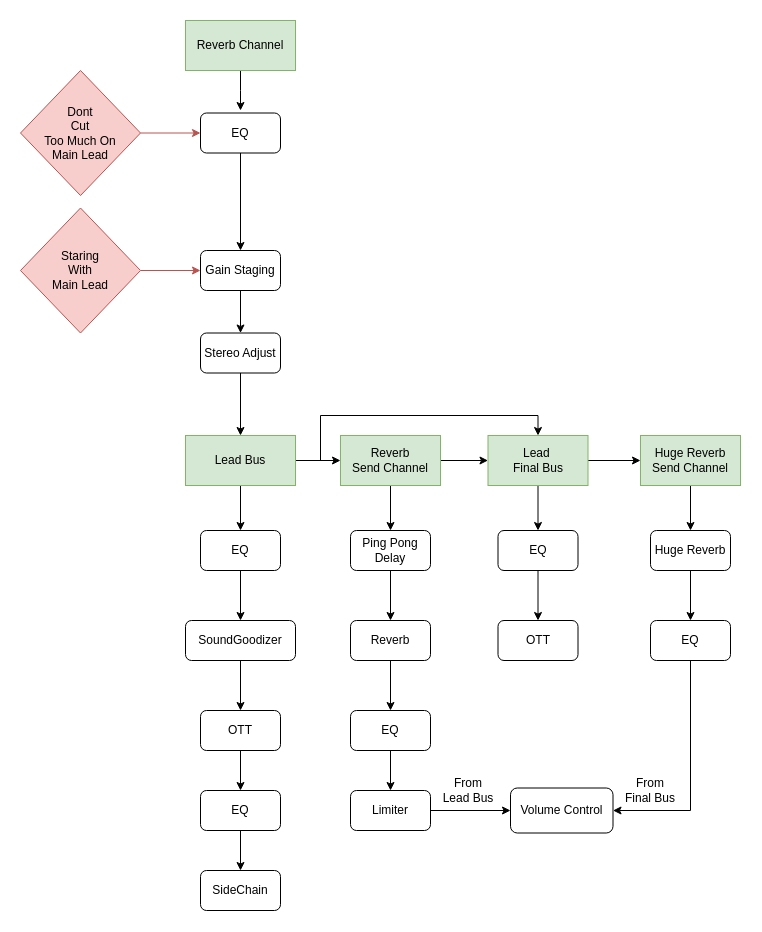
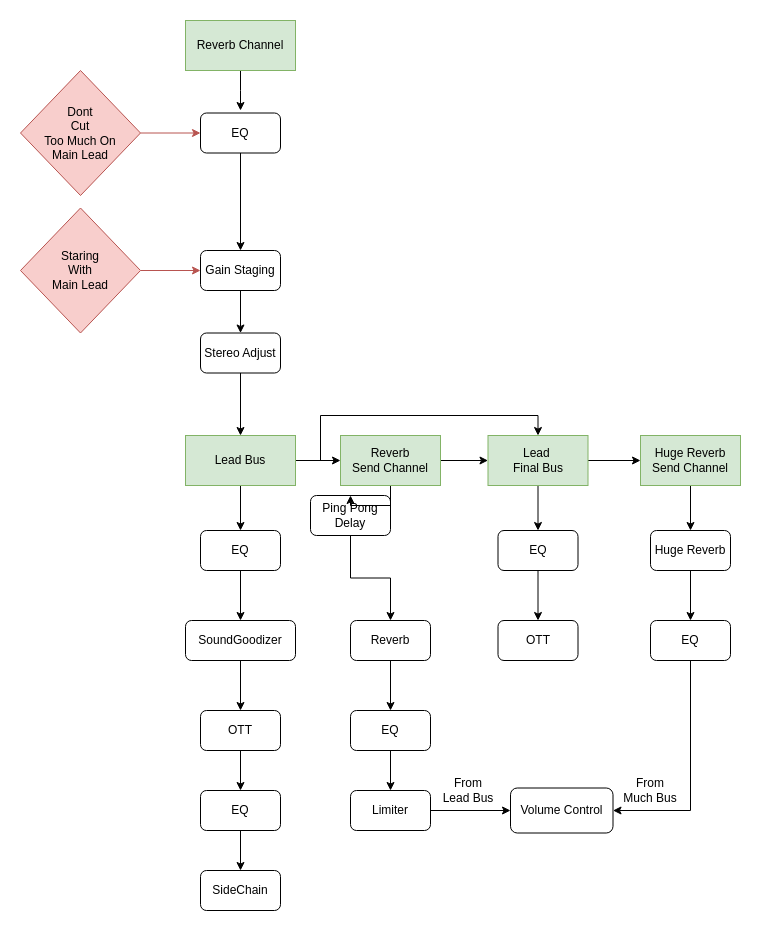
node "Ping Pong Delay": moved (391, 551) -> (351, 516)
node "From Final Bus": label "From Final Bus" -> "From Much Bus"
